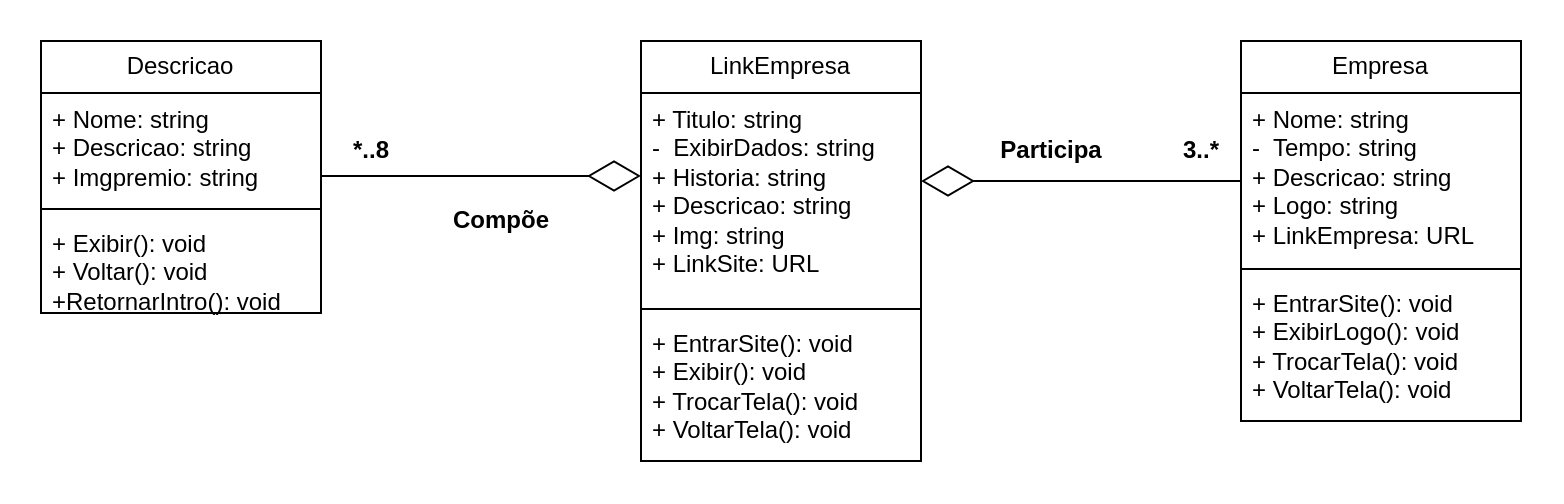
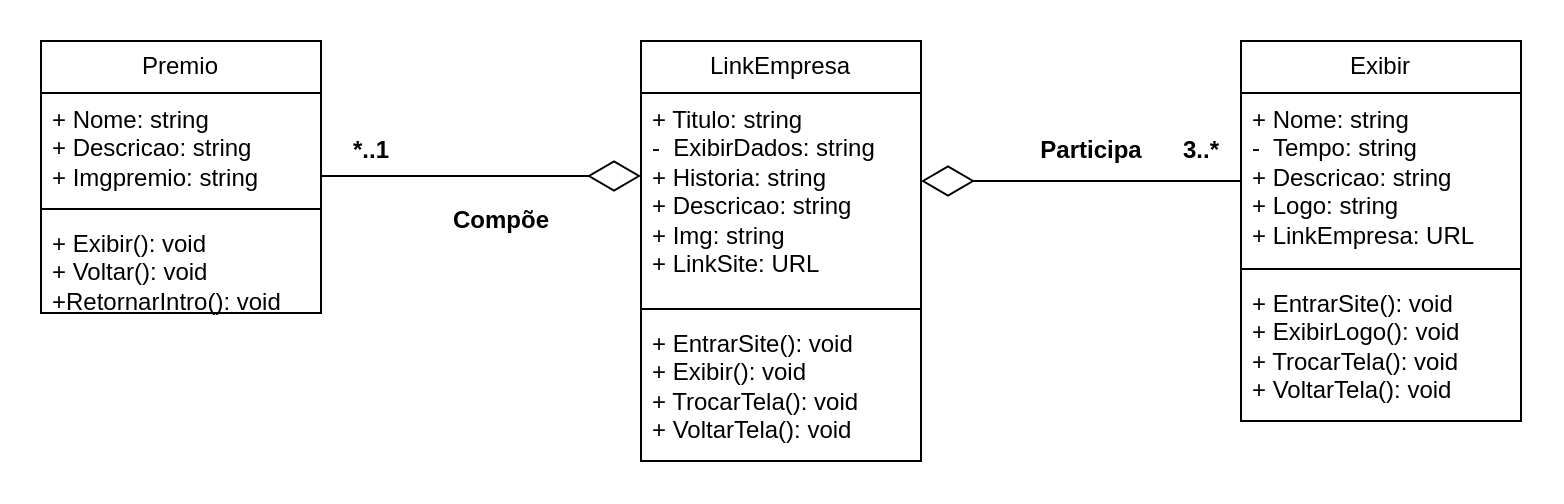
node "Descricao": label "Descricao" -> "Premio"
node "Empresa": label "Empresa" -> "Exibir"
node "*..8": label "*..8" -> "*..1"
node "Participa": moved (1051, 151) -> (1091, 151)
